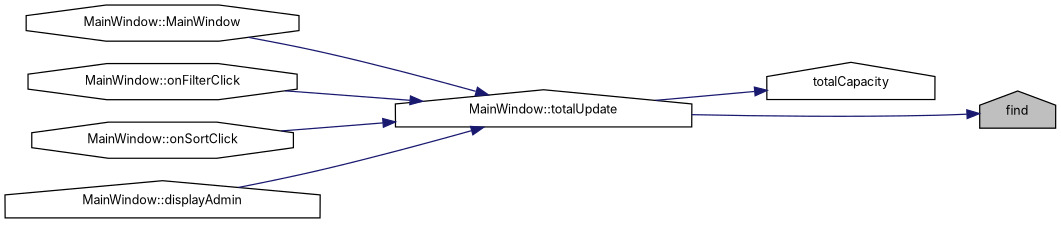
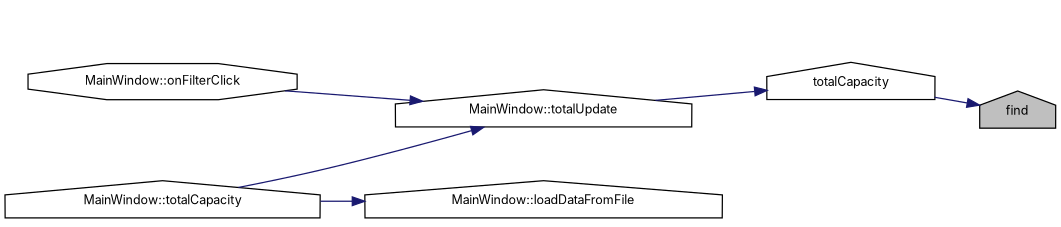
node "MainWindow::MainWindow": removed
edge "MainWindow::totalUpdate" -> "find": now "totalCapacity" -> "find"
node "MainWindow::onSortClick": removed
node "MainWindow::displayAdmin": label "MainWindow::displayAdmin" -> "MainWindow::totalCapacity"
node "MainWindow::loadDataFromFile": added
